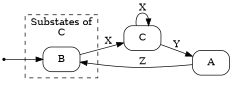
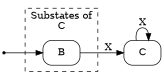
node "A": removed
